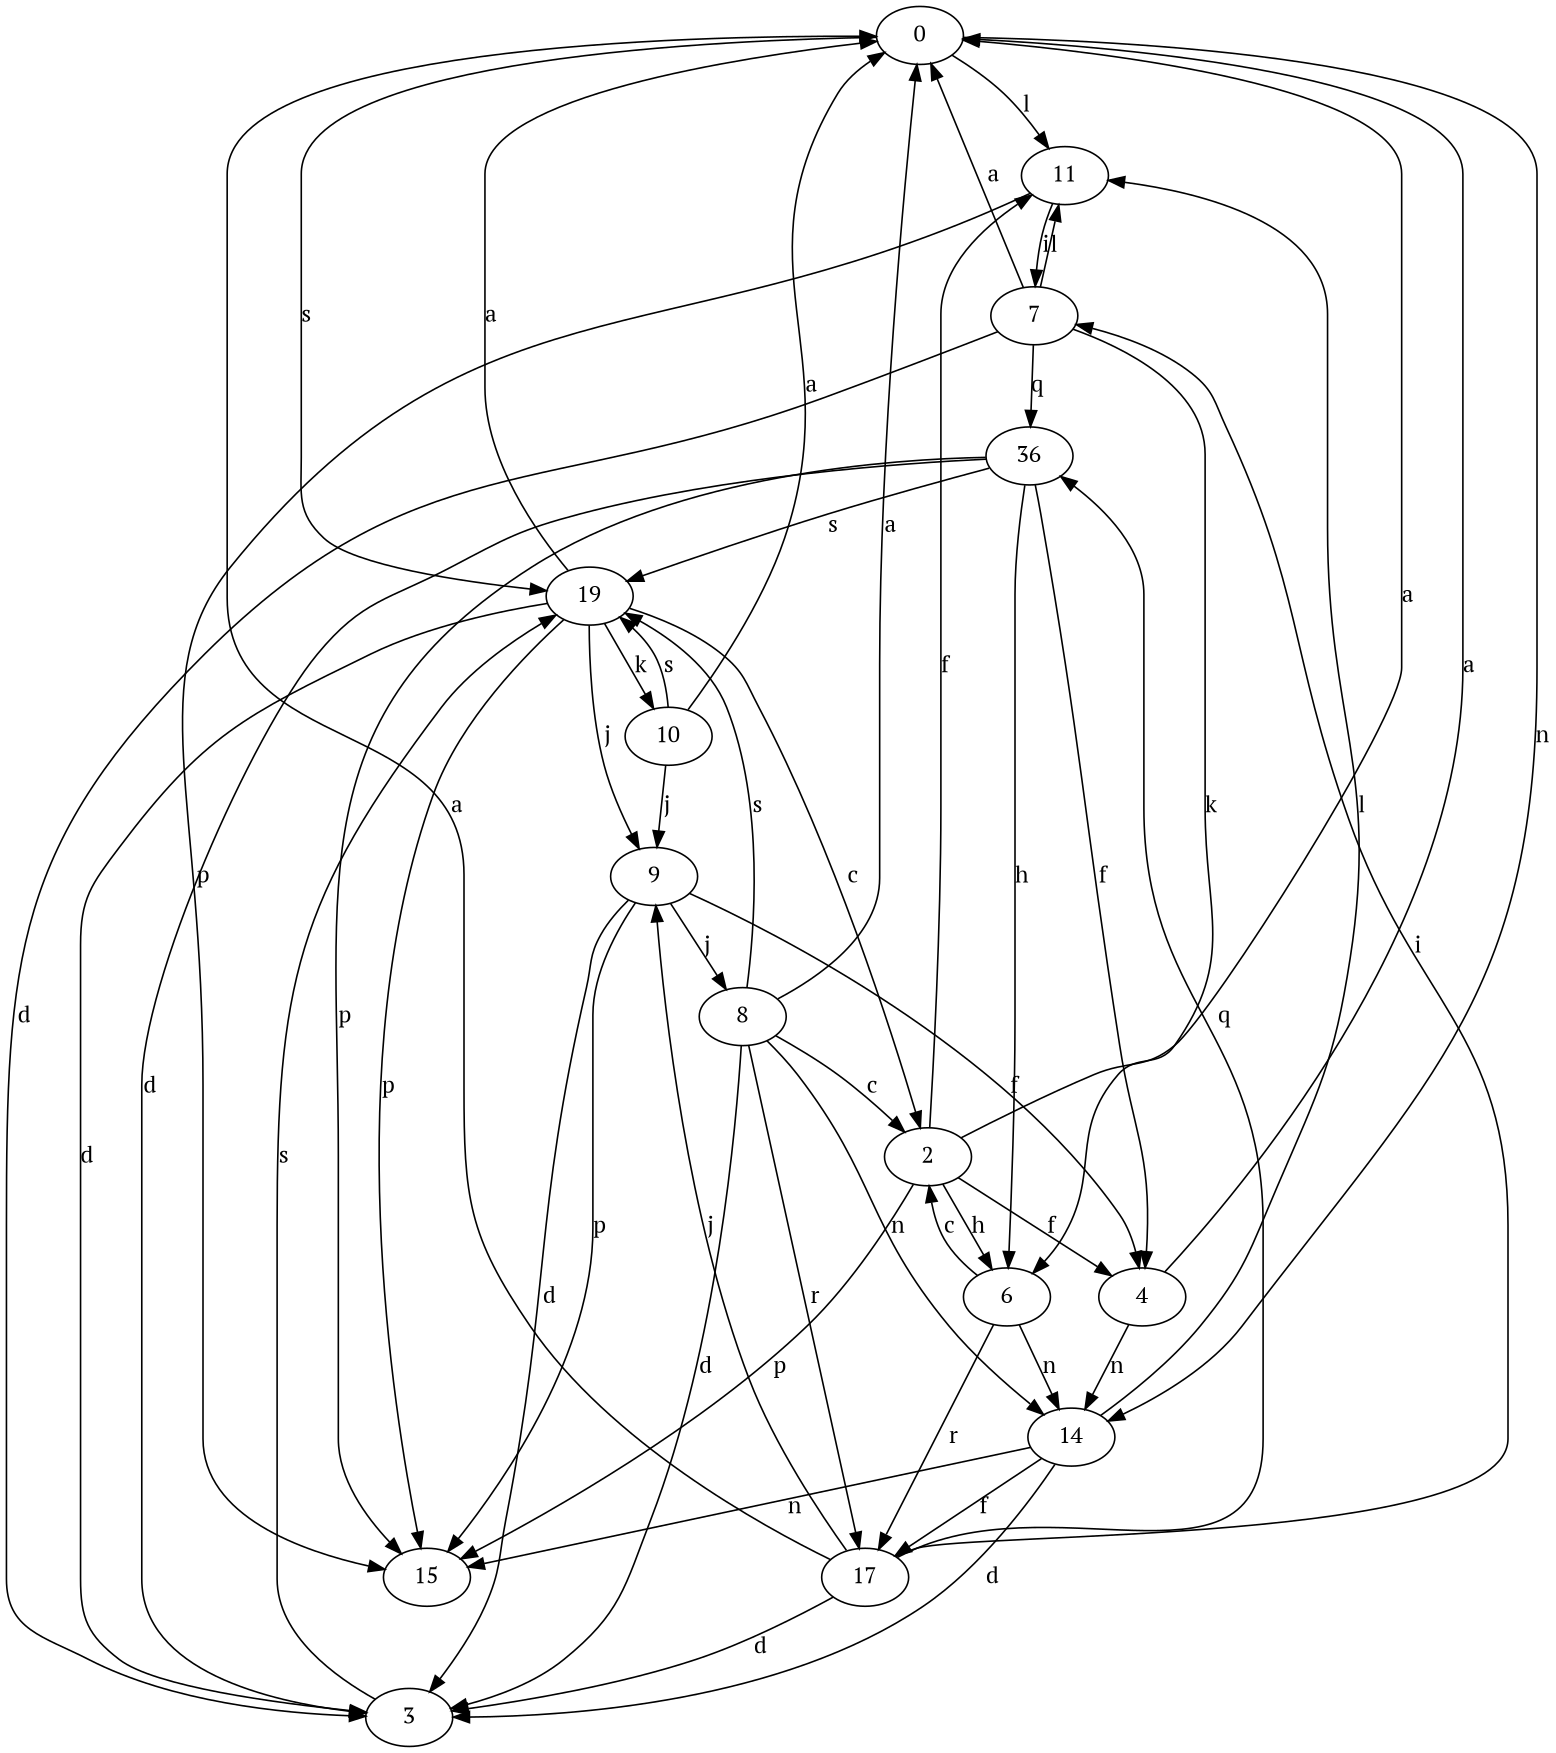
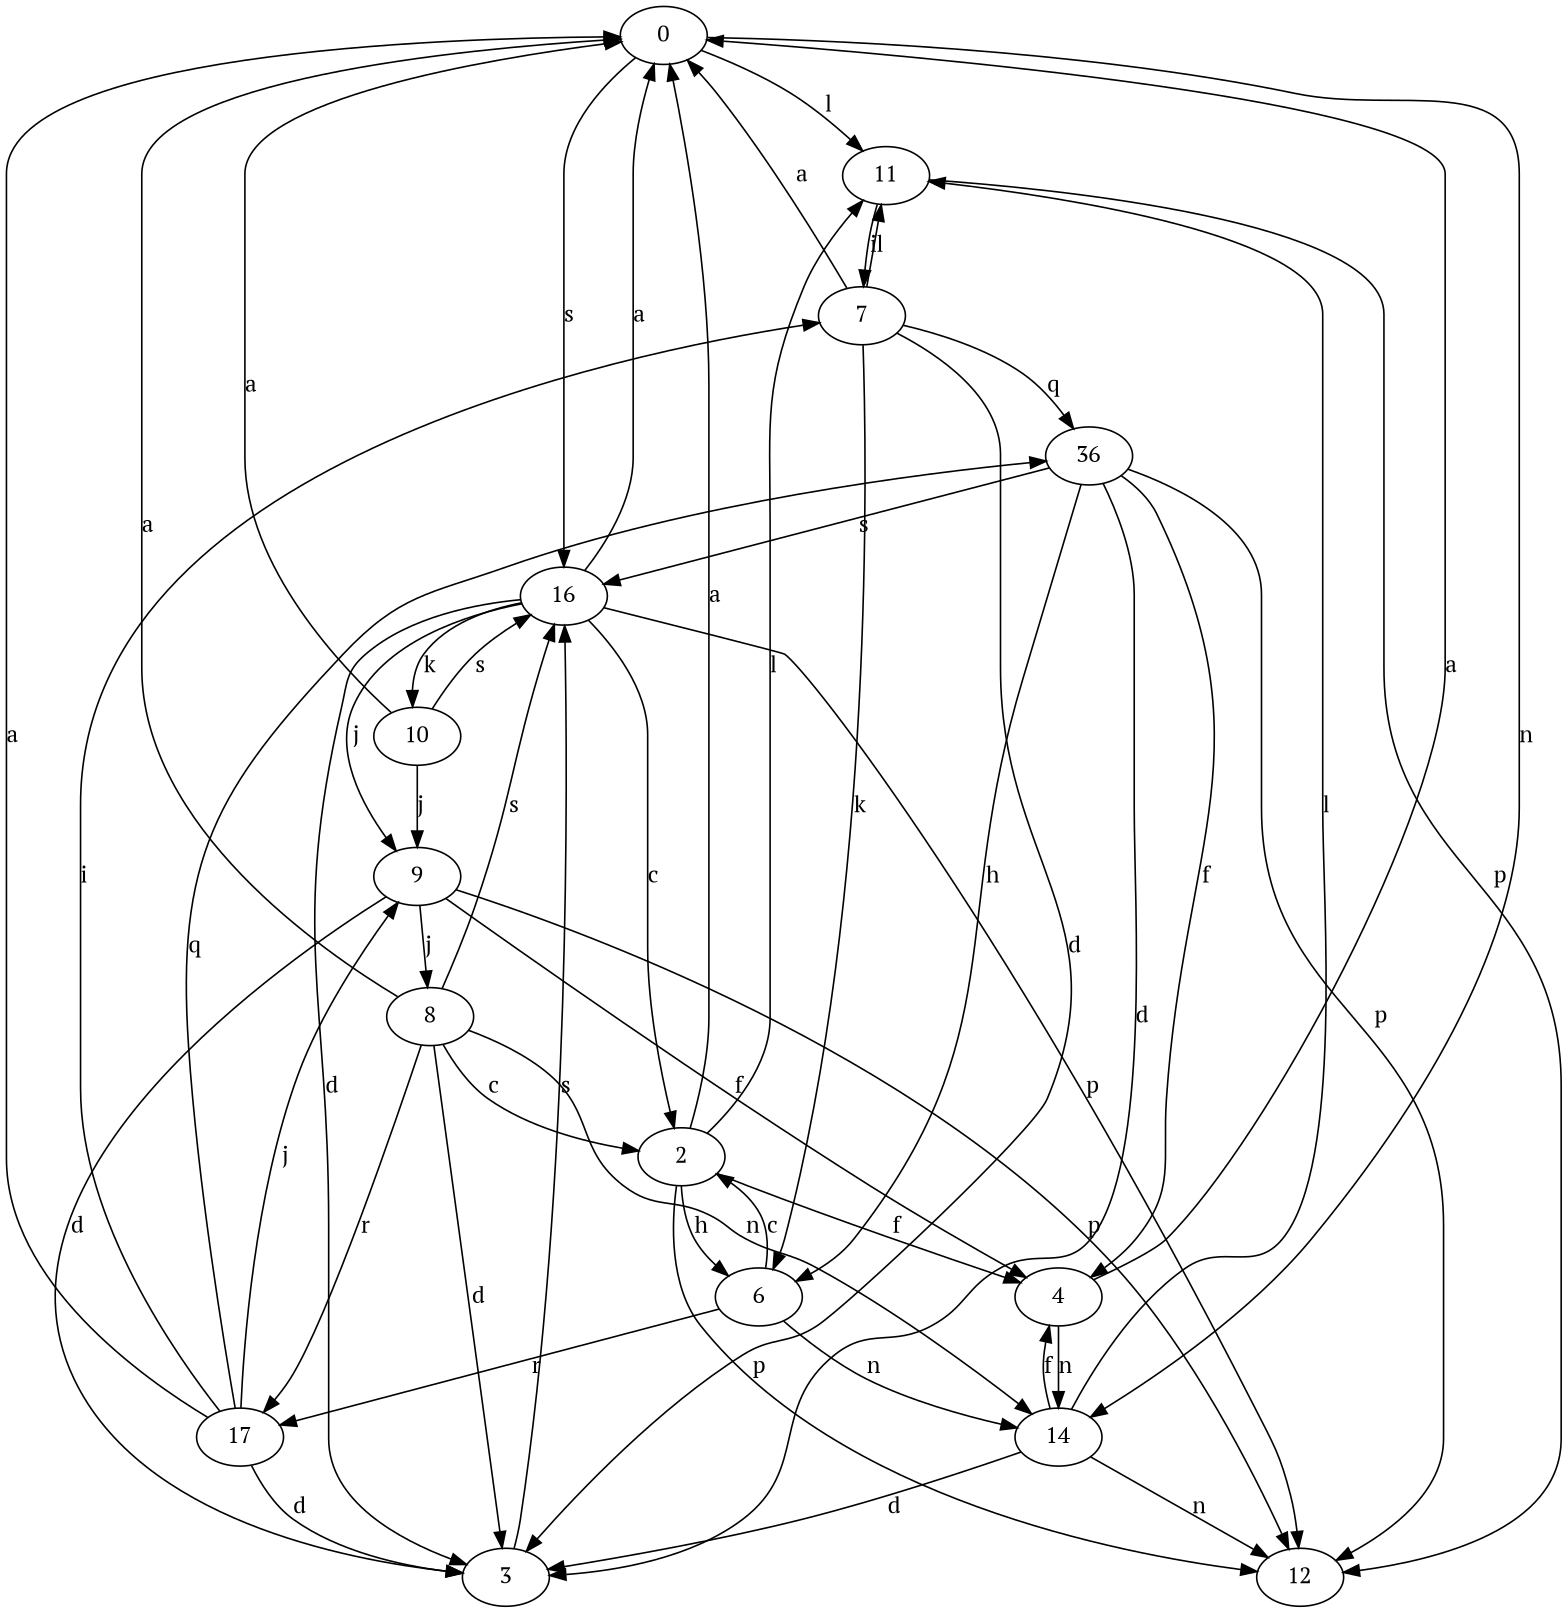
node "19": label "19" -> "16"
edge "2" -> "11": label "f" -> "l"
edge "14" -> "17": now "14" -> "4"
node "15": label "15" -> "12"
